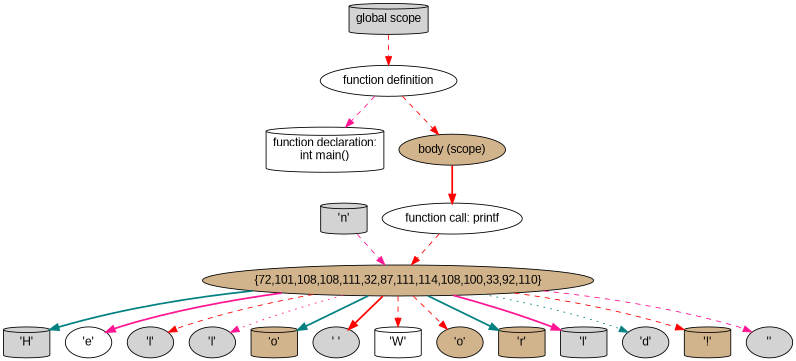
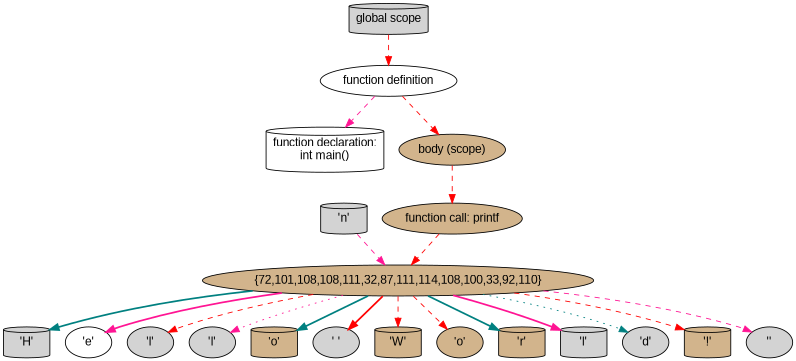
edge "body (scope)" -> "function call: printf": style bold -> dashed
node "function call: printf": fillcolor white -> tan
node "'W'": fillcolor white -> tan
